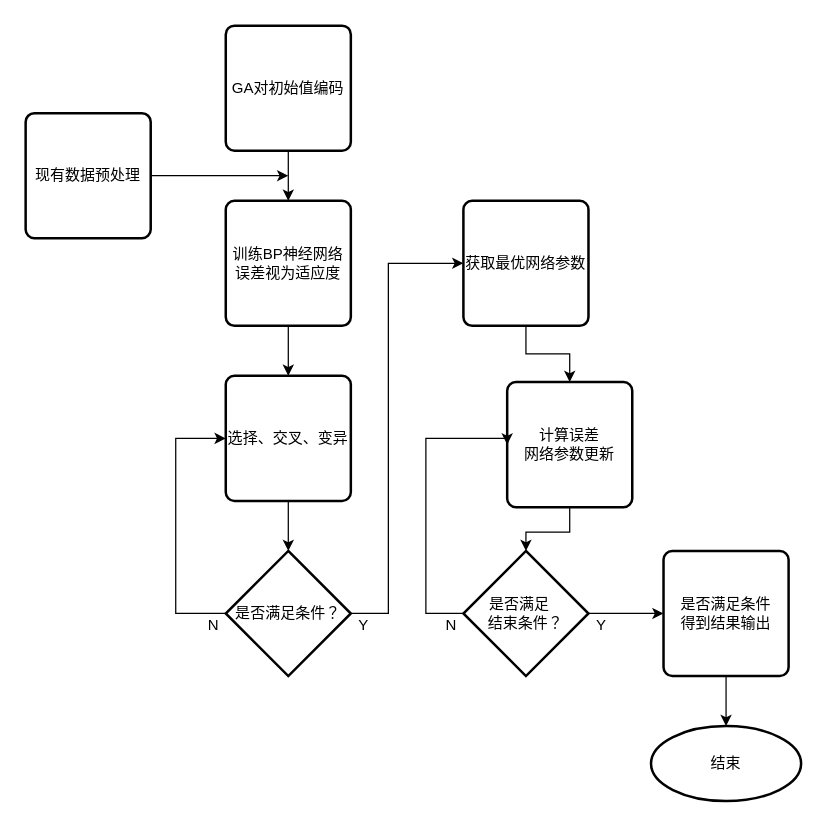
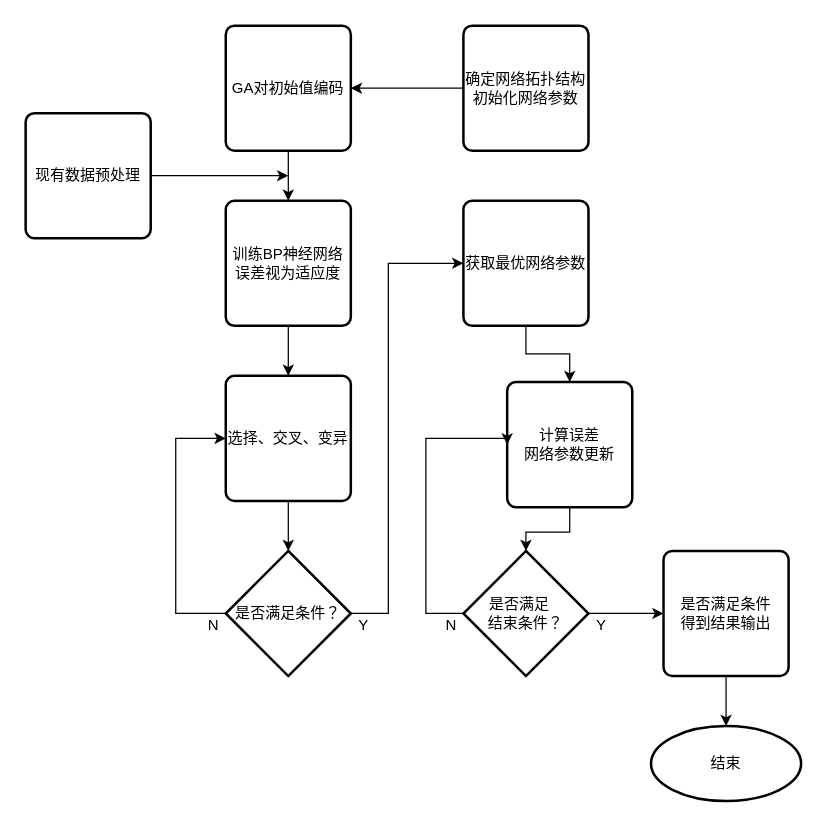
edge "确定网络拓扑结构 初始化网络参数" -> "GA对初始值编码": added
node "确定网络拓扑结构 初始化网络参数": added
